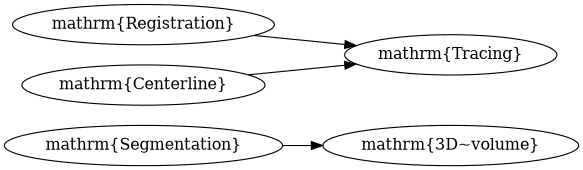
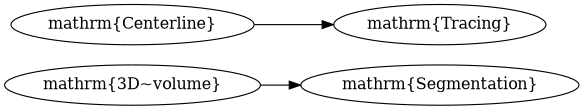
node "mathrm{Registration}": removed
edge "mathrm{Segmentation}" -> "mathrm{3D~volume}": reversed
